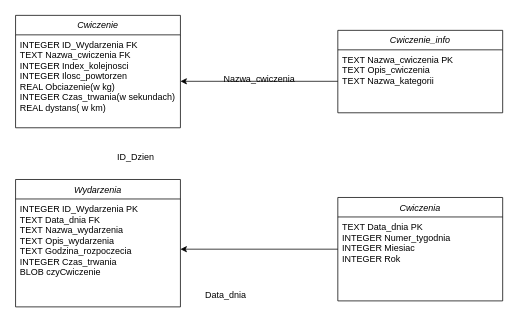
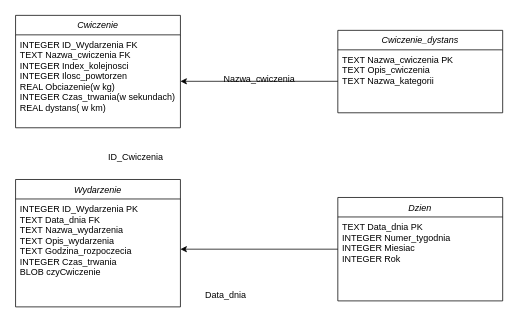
node "Cwiczenie_info": label "Cwiczenie_info" -> "Cwiczenie_dystans"
node "ID_Dzien": label "ID_Dzien" -> "ID_Cwiczenia"
node "Wydarzenia": label "Wydarzenia" -> "Wydarzenie"
node "Cwiczenia": label "Cwiczenia" -> "Dzien"
